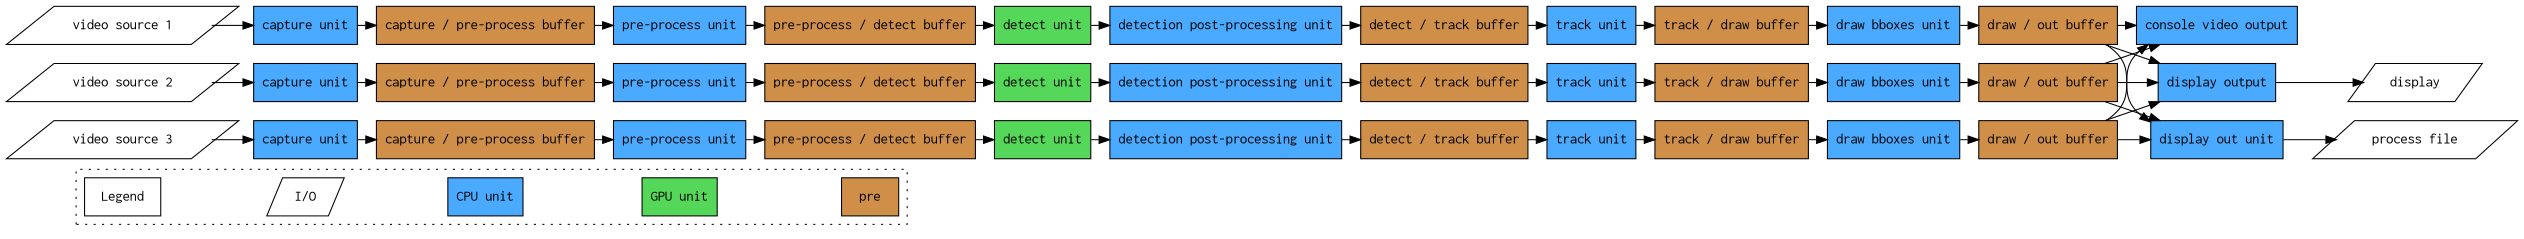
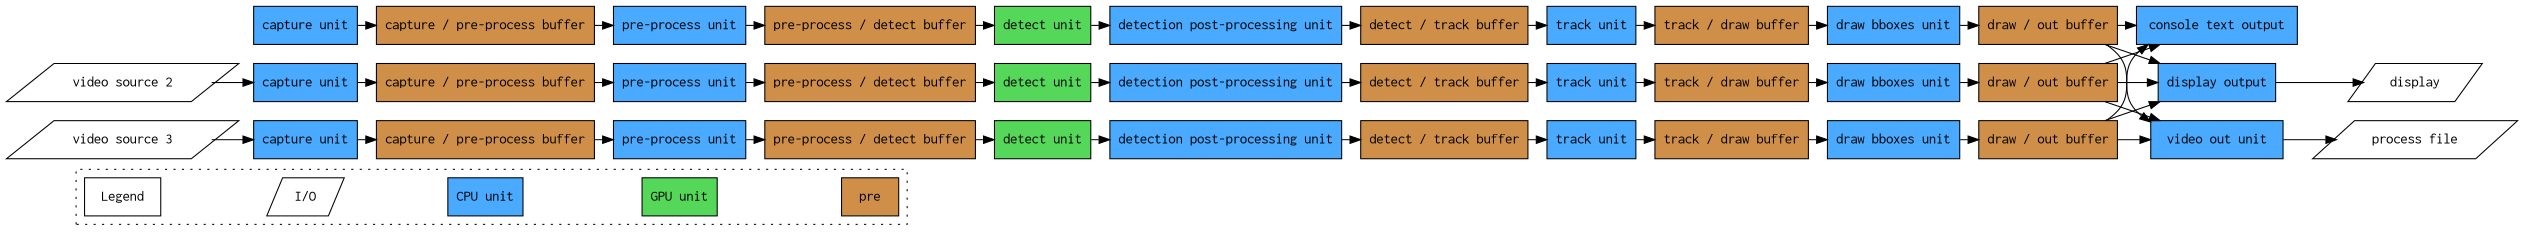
node "video source 1": removed
node "console video output": label "console video output" -> "console text output"
node "display out unit": label "display out unit" -> "video out unit"
